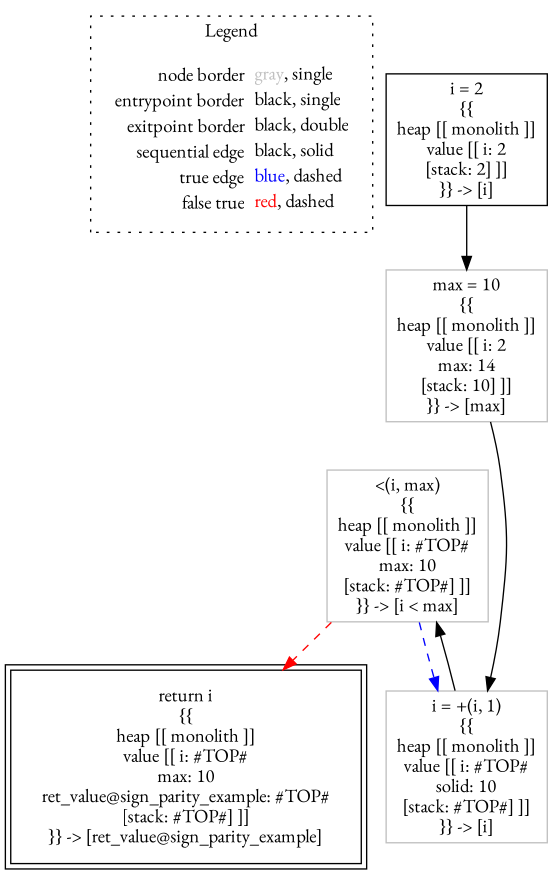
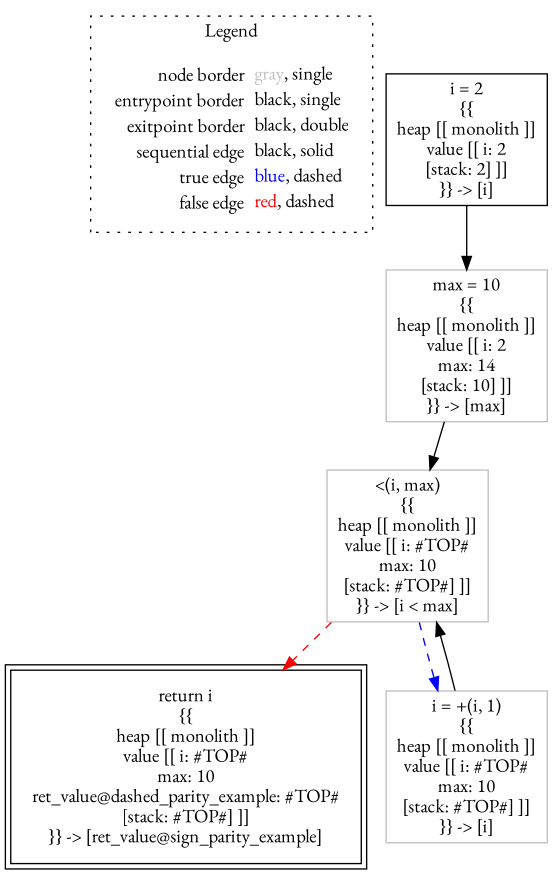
node "node border": text "false true" -> "false edge"
edge "max = 10" -> "i = +(i, 1)": now "max = 10" -> "<(i, max)"
node "i = +(i, 1)": text "solid: 10" -> "max: 10"
node "return i": text "ret_value@sign_parity_example: #TOP#" -> "ret_value@dashed_parity_example: #TOP#"
